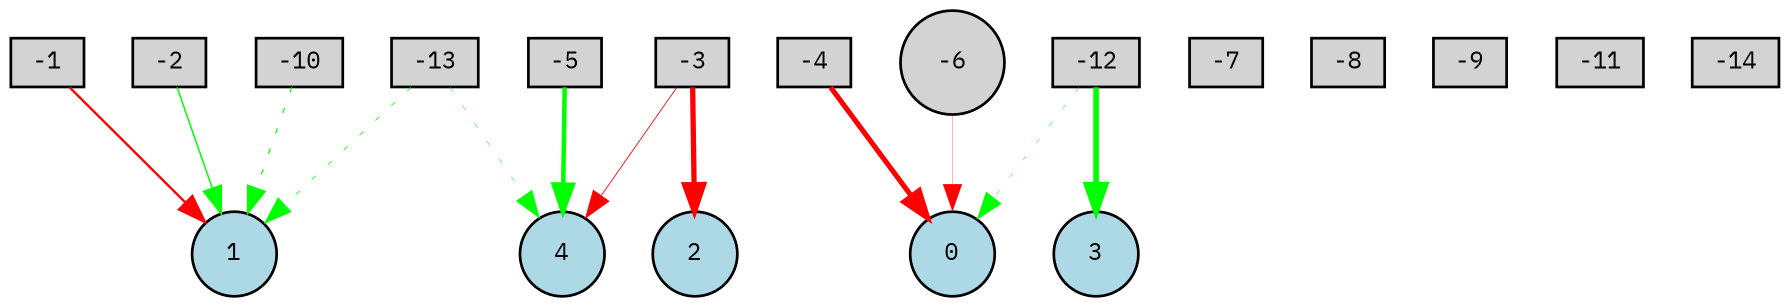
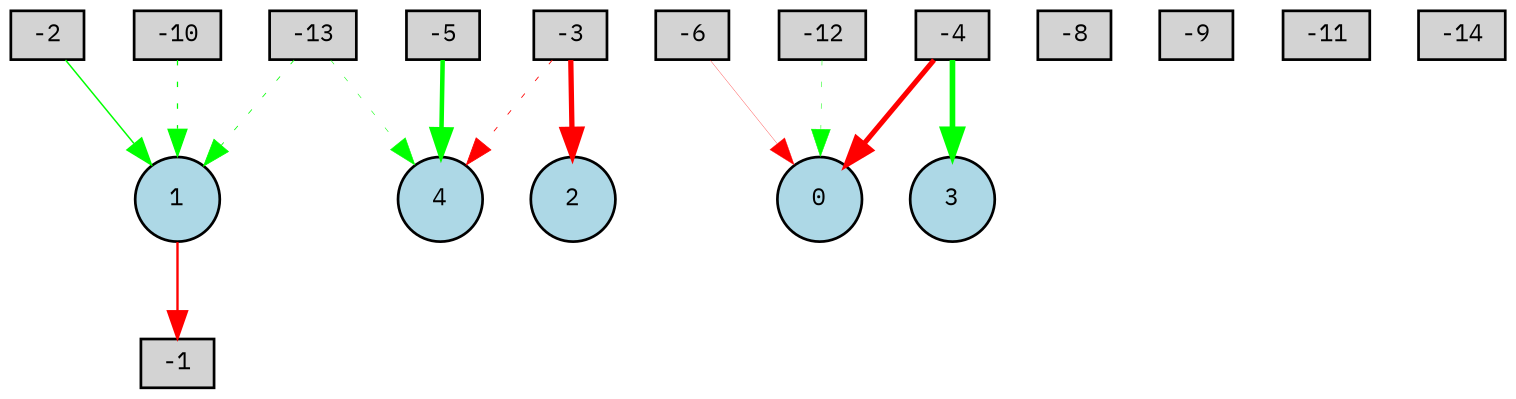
node "-6": shape circle -> box
node "-7": removed
edge "-12" -> "3": now "-4" -> "3"
edge "-3" -> "4": style solid -> dotted
edge "-1" -> "1": reversed
